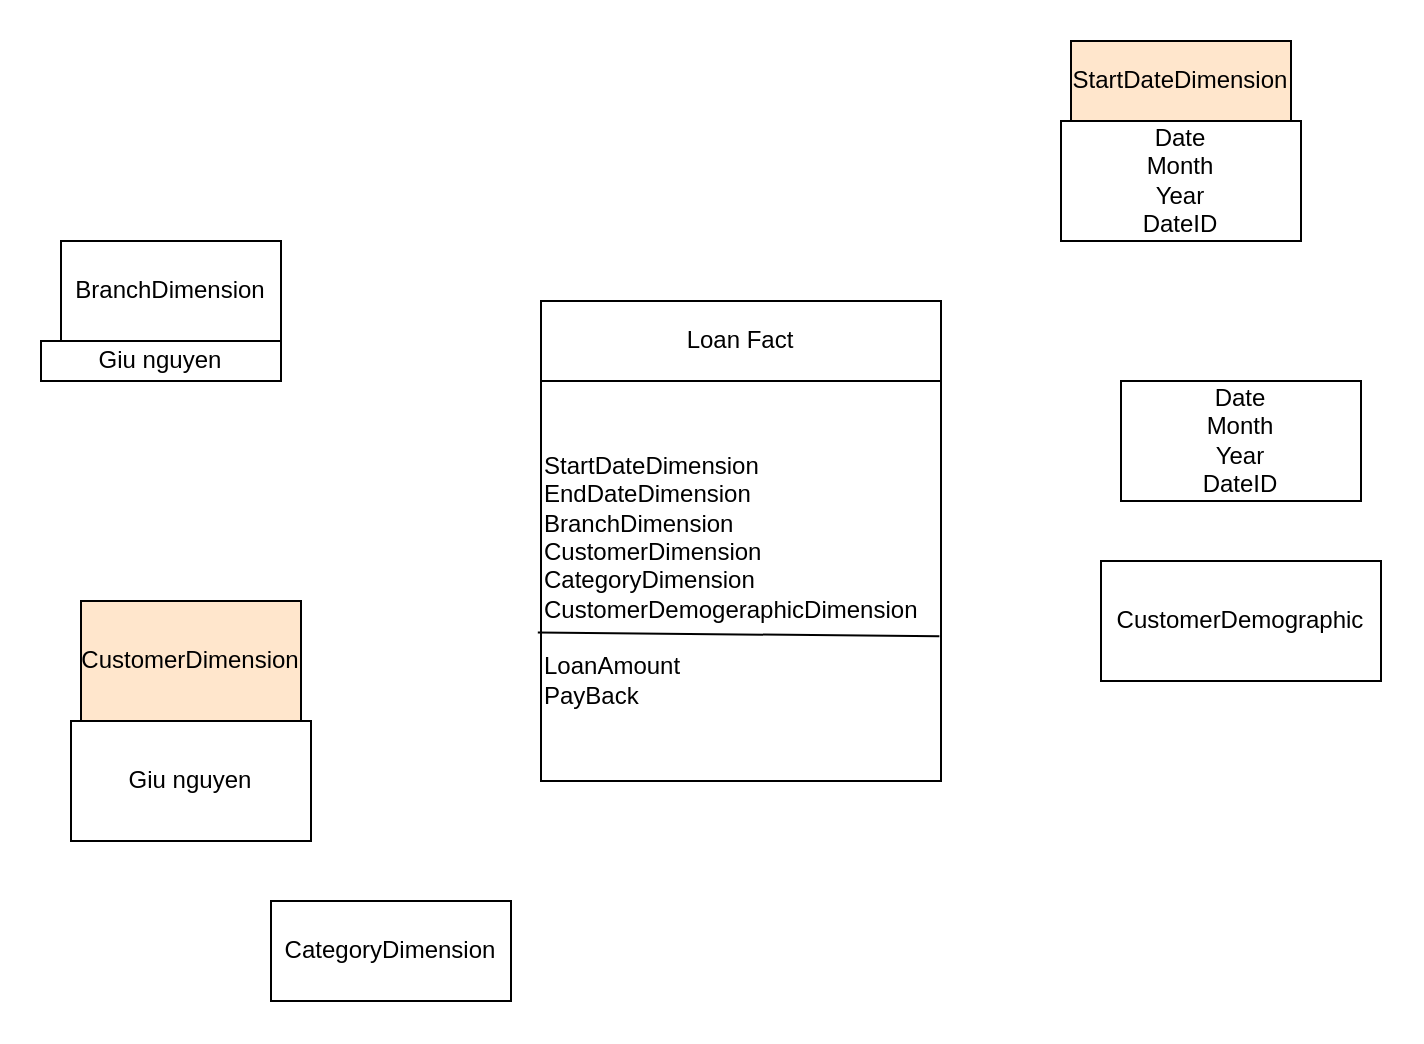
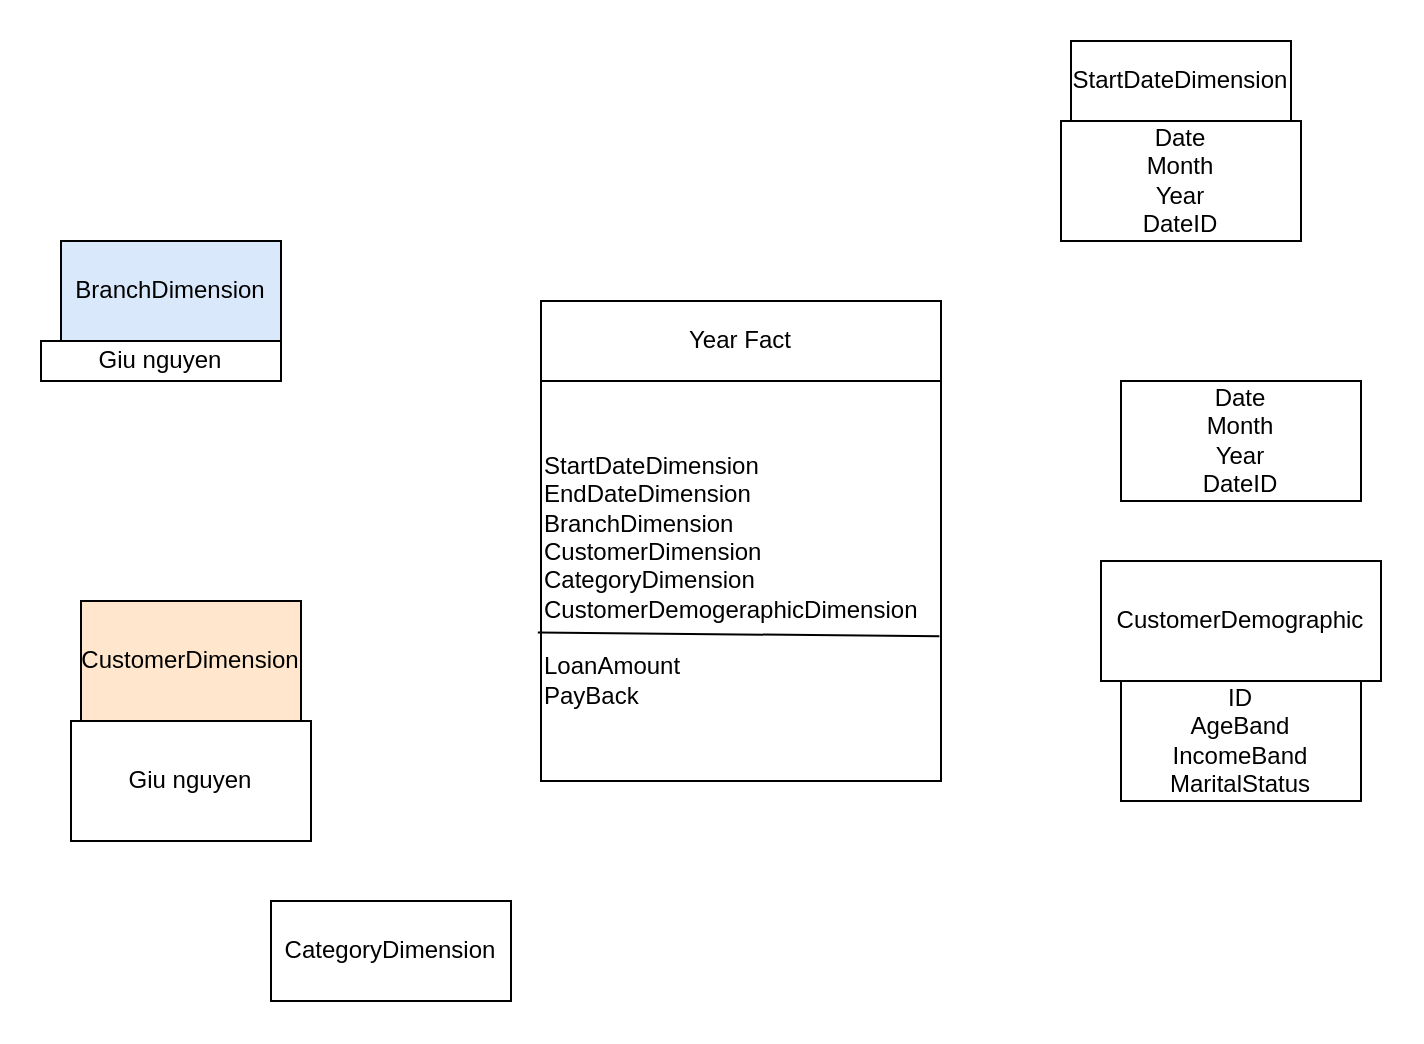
node "StartDateDimension": fillcolor #ffe6cc -> #ffffff
node "BranchDimension": fillcolor #ffffff -> #dae8fc
node "Loan Fact": label "Loan Fact" -> "Year Fact"
node "ID AgeBand IncomeBand MaritalStatus": added
